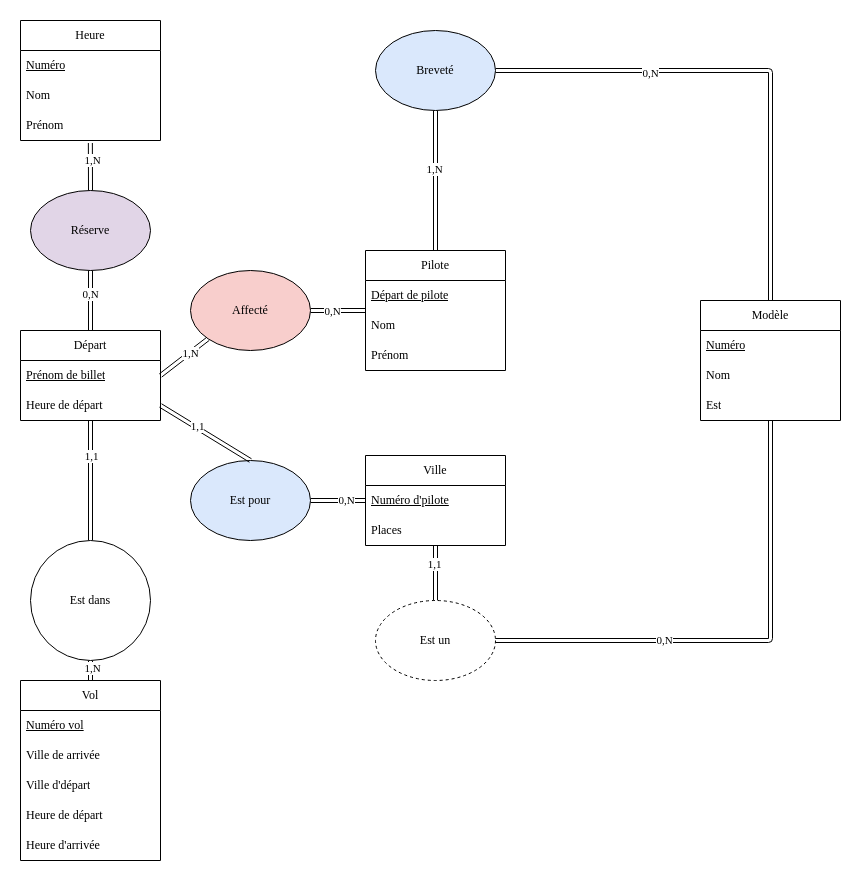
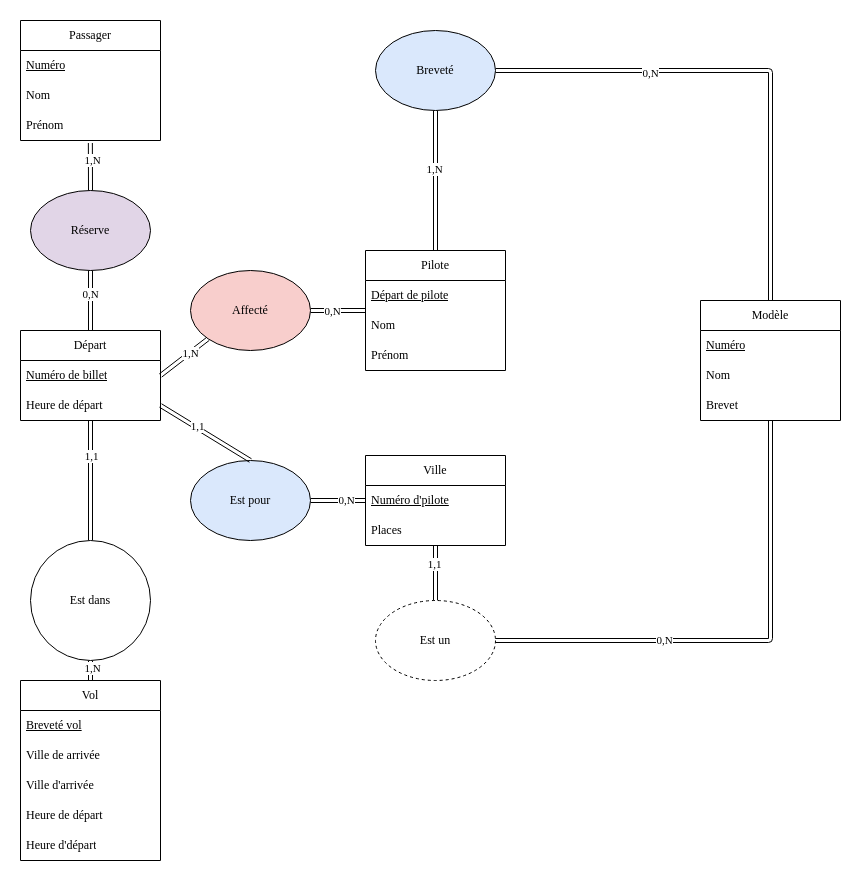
node "Heure": label "Heure" -> "Passager"
node "Prénom de billet": label "Prénom de billet" -> "Numéro de billet"
node "Est": label "Est" -> "Brevet"
node "Numéro vol": label "Numéro vol" -> "Breveté vol"
node "Ville d'départ": label "Ville d'départ" -> "Ville d'arrivée"
node "Heure d'arrivée": label "Heure d'arrivée" -> "Heure d'départ"
